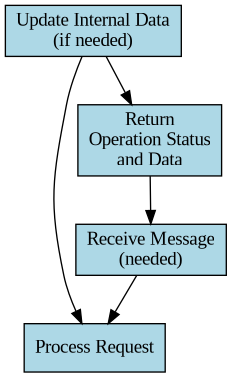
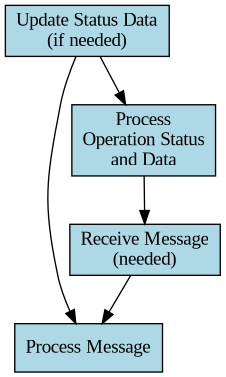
node "Update Internal Data (if needed)": label "Update Internal Data (if needed)" -> "Update Status Data (if needed)"
node "Return Operation Status and Data": label "Return Operation Status and Data" -> "Process Operation Status and Data"
node "Process Request": label "Process Request" -> "Process Message"
